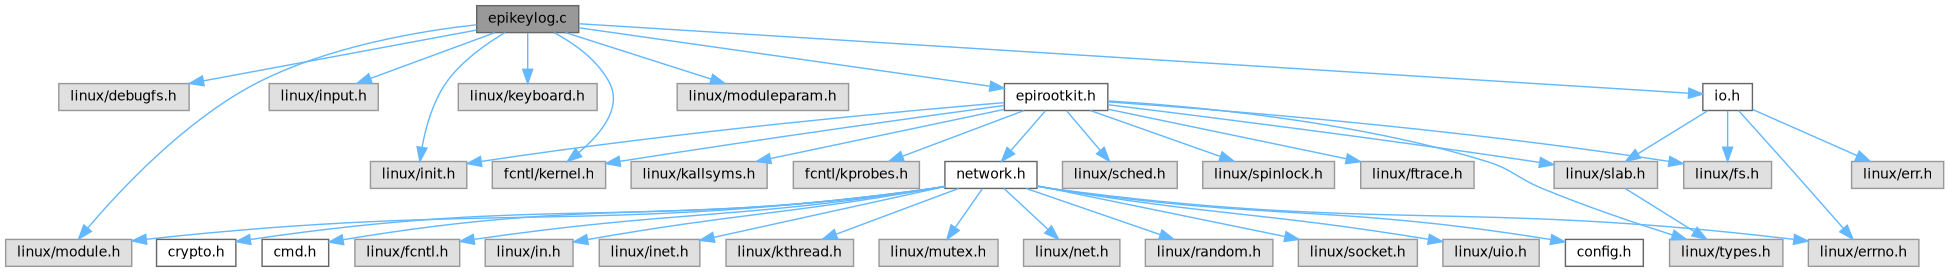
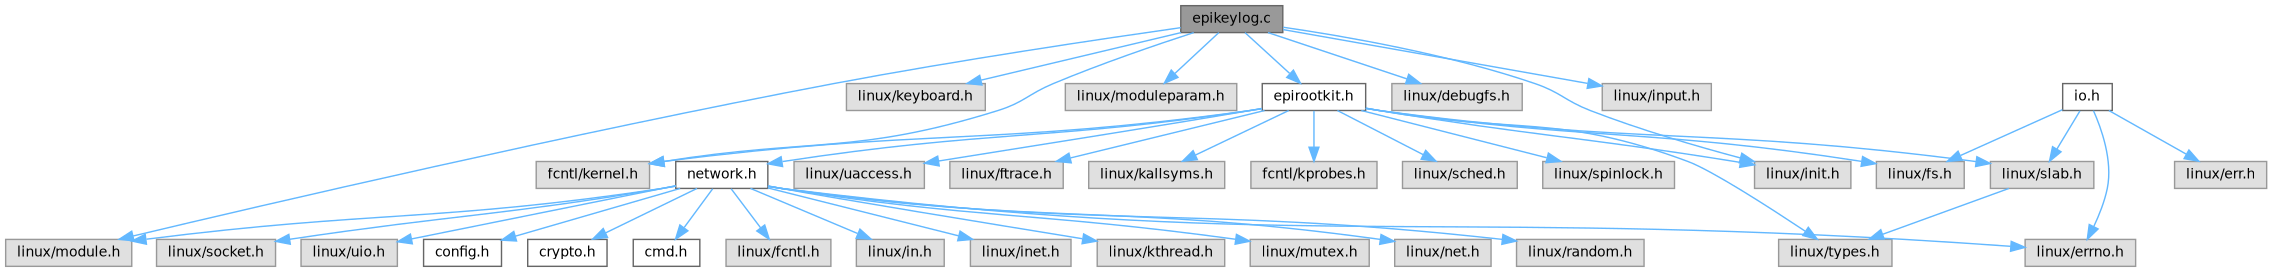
edge "epikeylog.c" -> "io.h": removed
node "linux/uaccess.h": added
